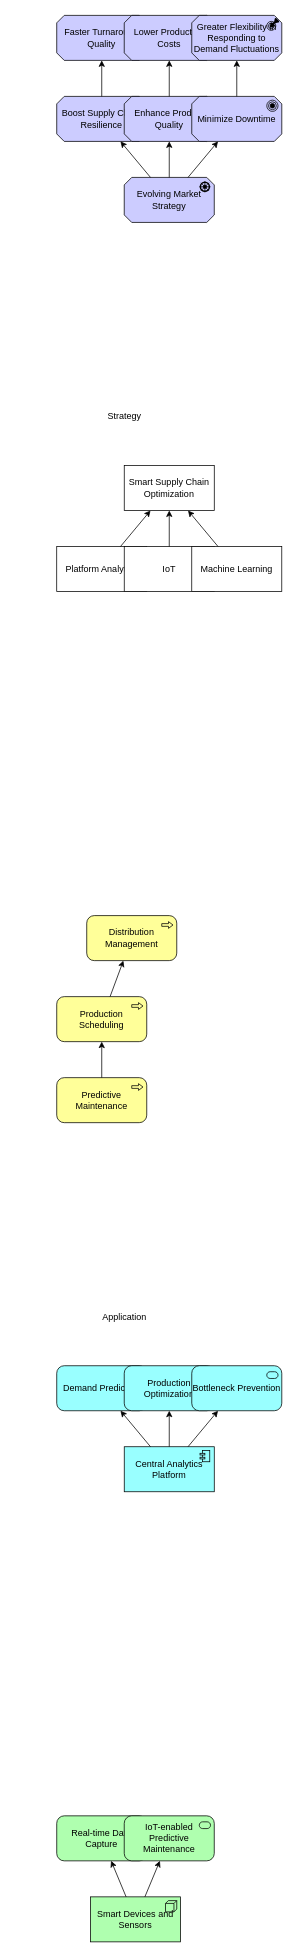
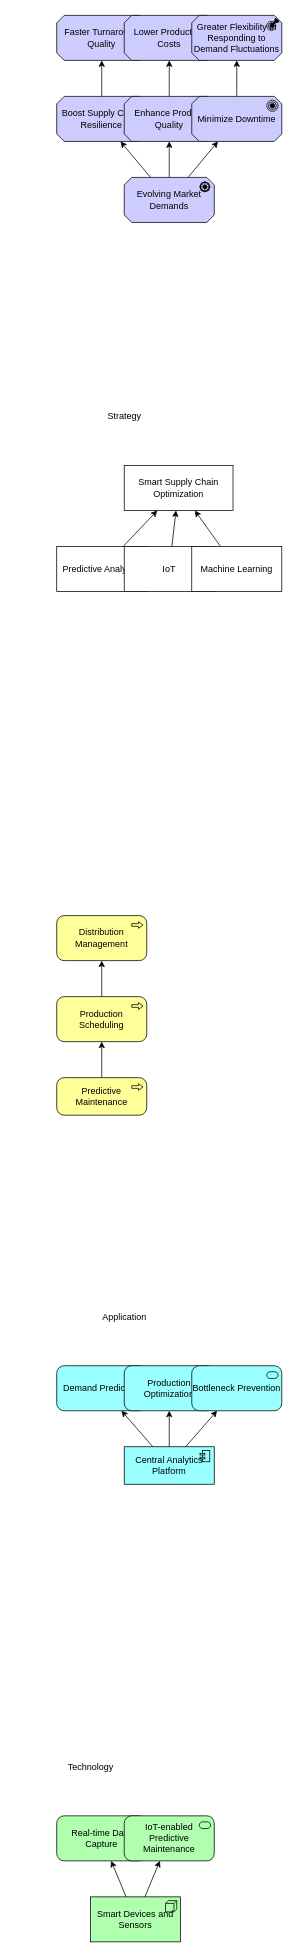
node "Evolving Market Strategy": label "Evolving Market Strategy" -> "Evolving Market Demands"
node "Smart Supply Chain Optimization": size 90x45 -> 109x45
node "Platform Analytics": label "Platform Analytics" -> "Predictive Analytics"
node "Distribution Management": moved (132, 938) -> (102, 938)
node "Predictive Maintenance": size 90x45 -> 90x38
node "Central Analytics Platform": size 90x45 -> 90x38
node "Technology": added
